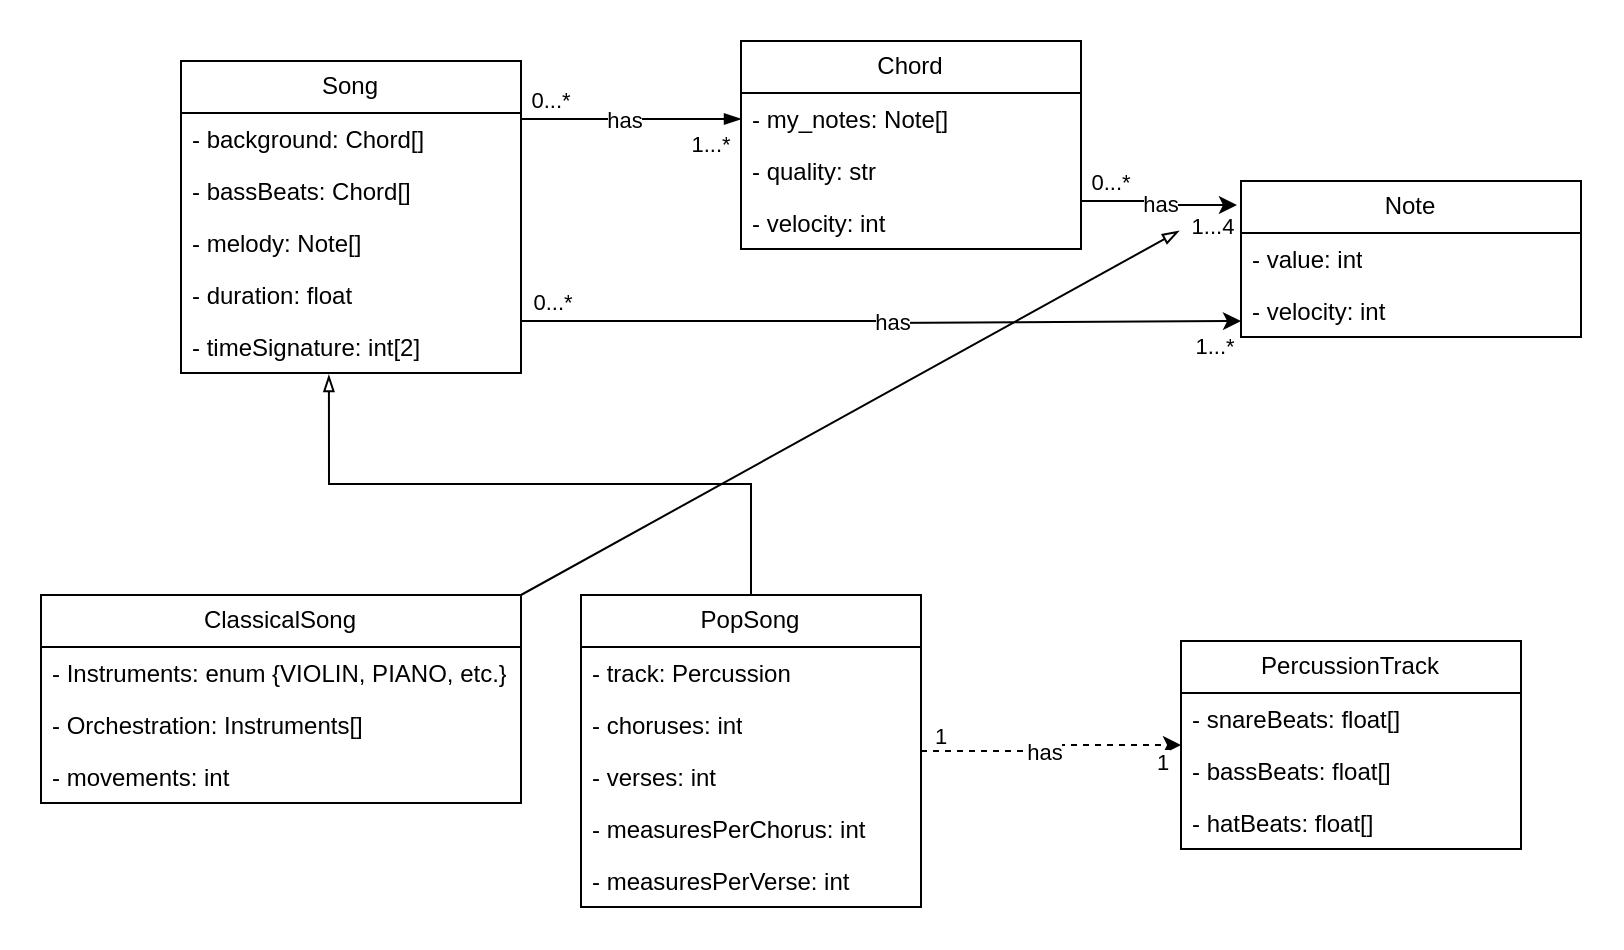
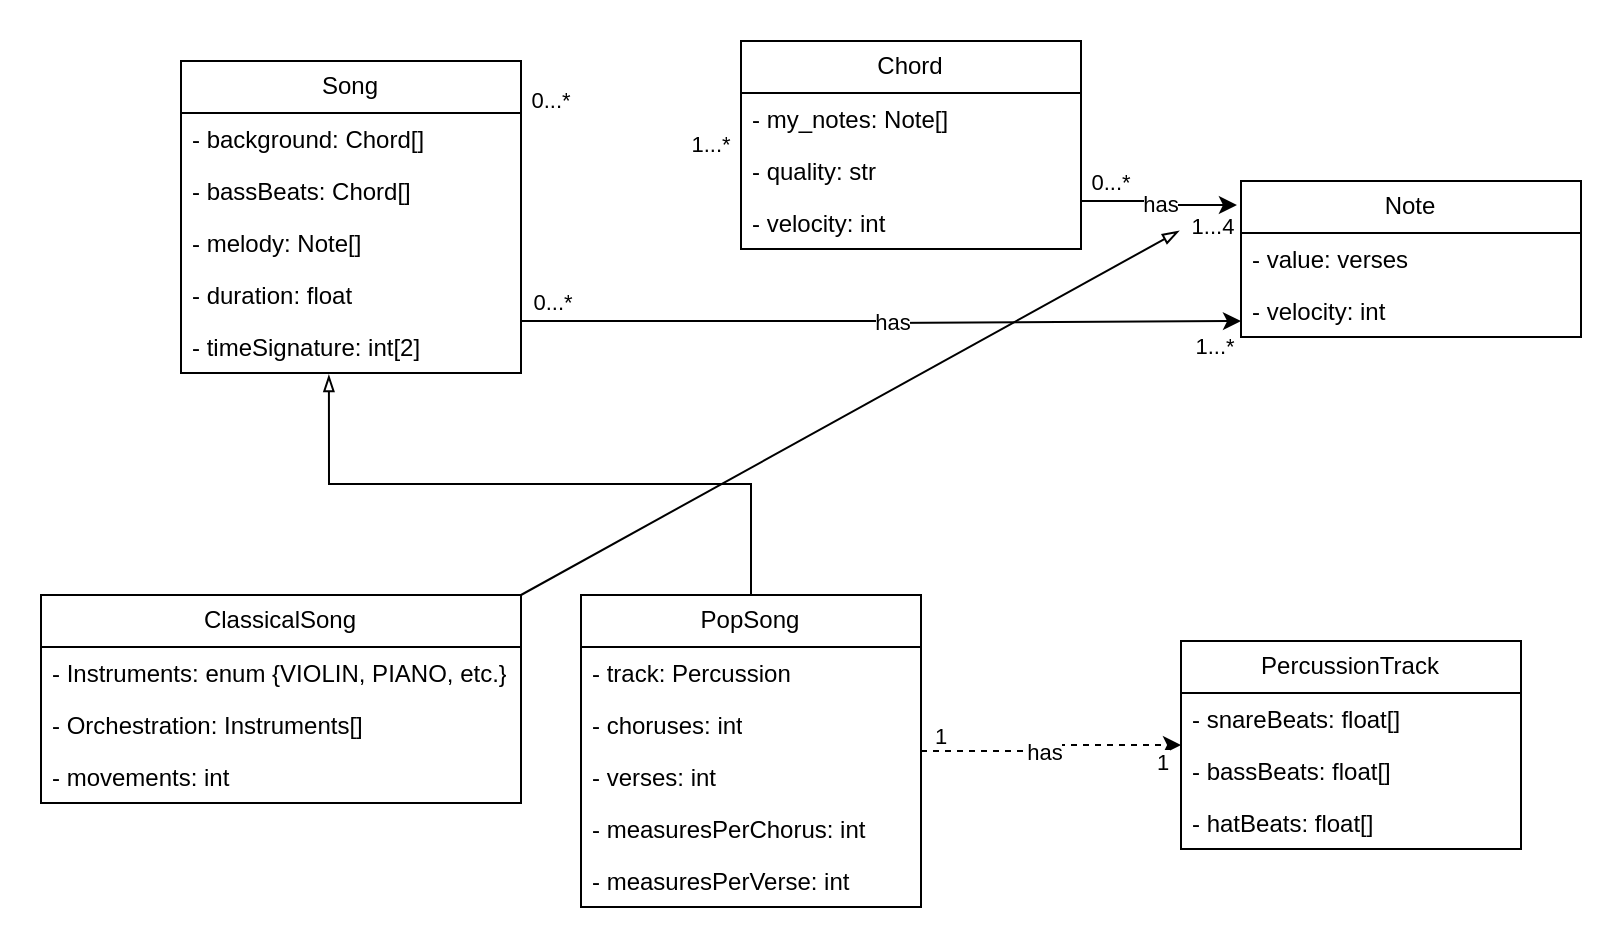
edge "Song" -> "- my_notes: Note[]": removed, label "has"
node "- value: int": label "- value: int" -> "- value: verses"
